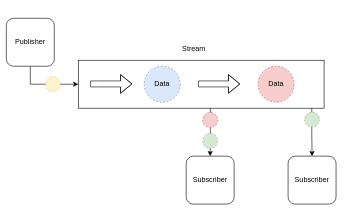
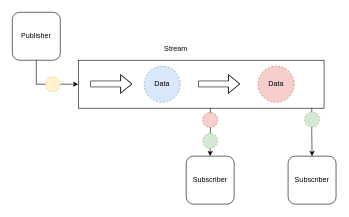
node "Publisher": moved (30, 42) -> (36, 36)
node "Stream": moved (194, 49) -> (176, 49)
